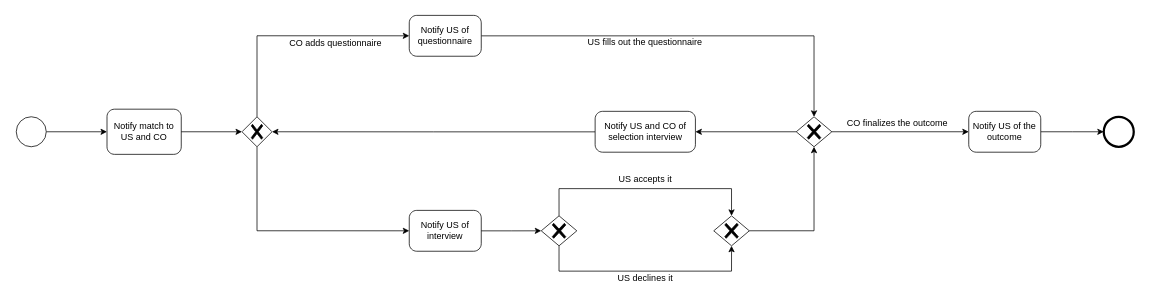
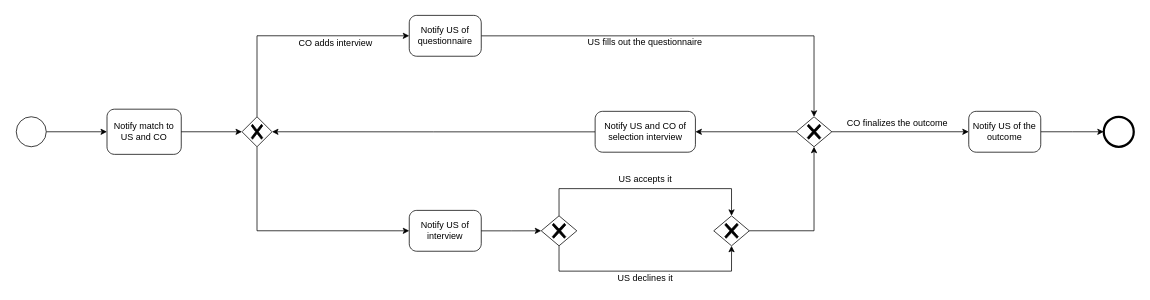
node "CO adds questionnaire": label "CO adds questionnaire" -> "CO adds interview"
